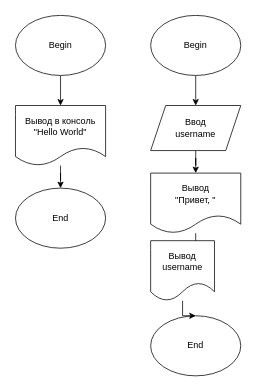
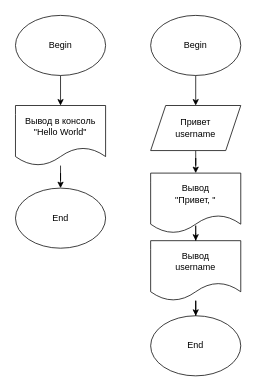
node "Ввод username": label "Ввод username" -> "Привет username"
node "Вывод username": size 64x60 -> 90x60
